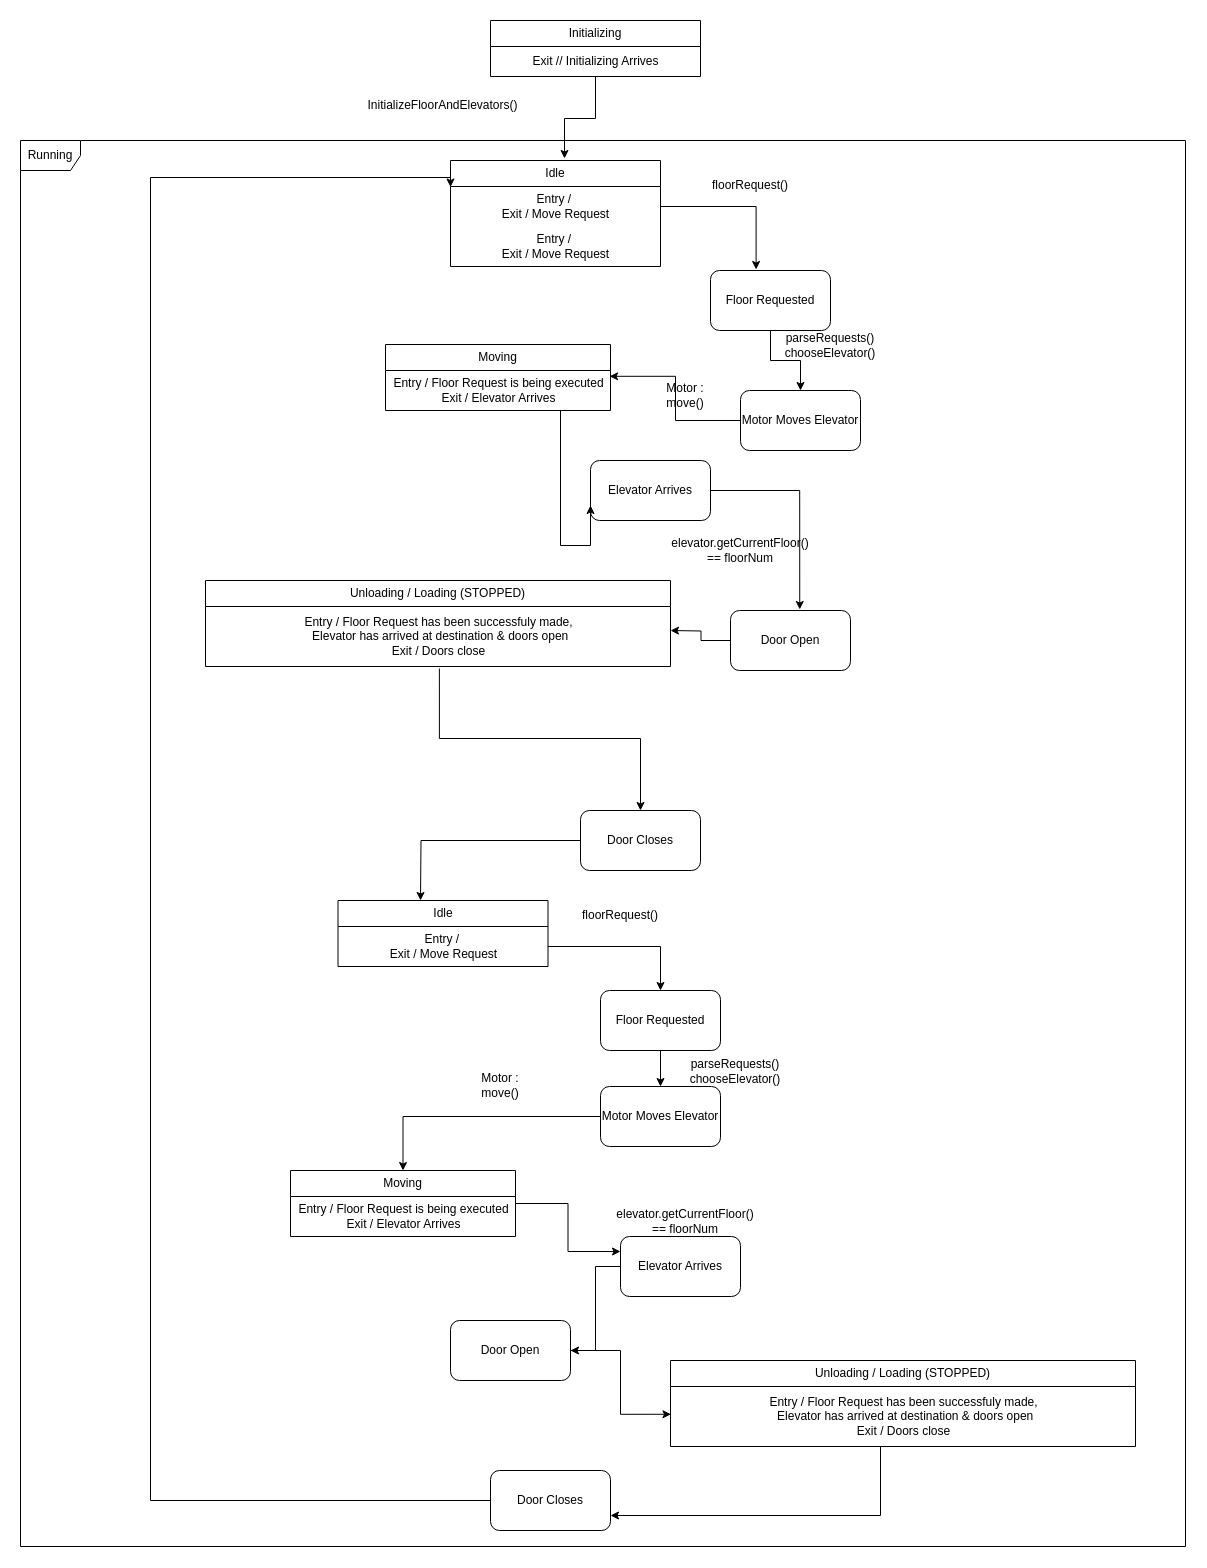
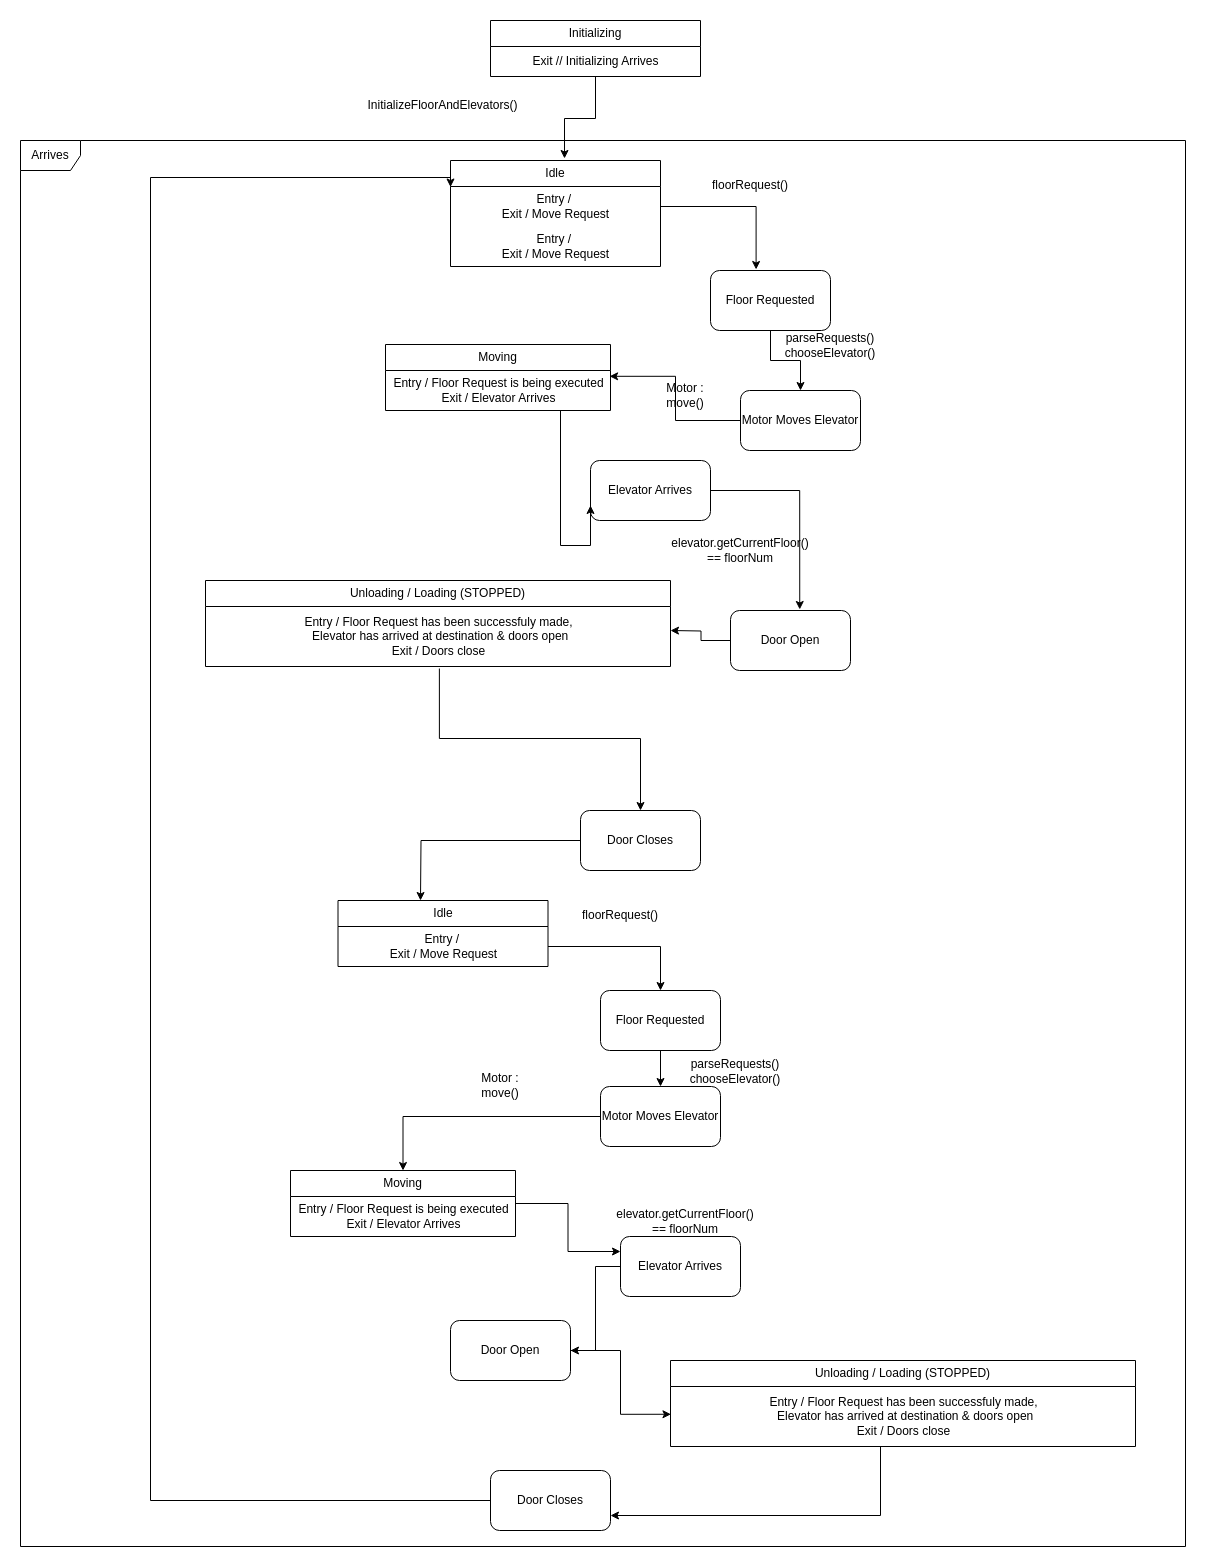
node "Running": label "Running" -> "Arrives"
